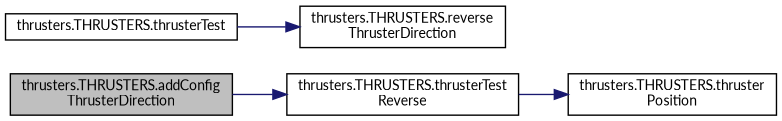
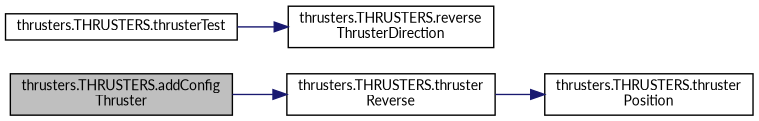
node "thrusters.THRUSTERS.addConfig ThrusterDirection": label "thrusters.THRUSTERS.addConfig ThrusterDirection" -> "thrusters.THRUSTERS.addConfig Thruster"
node "thrusters.THRUSTERS.thrusterTest Reverse": label "thrusters.THRUSTERS.thrusterTest Reverse" -> "thrusters.THRUSTERS.thruster Reverse"
